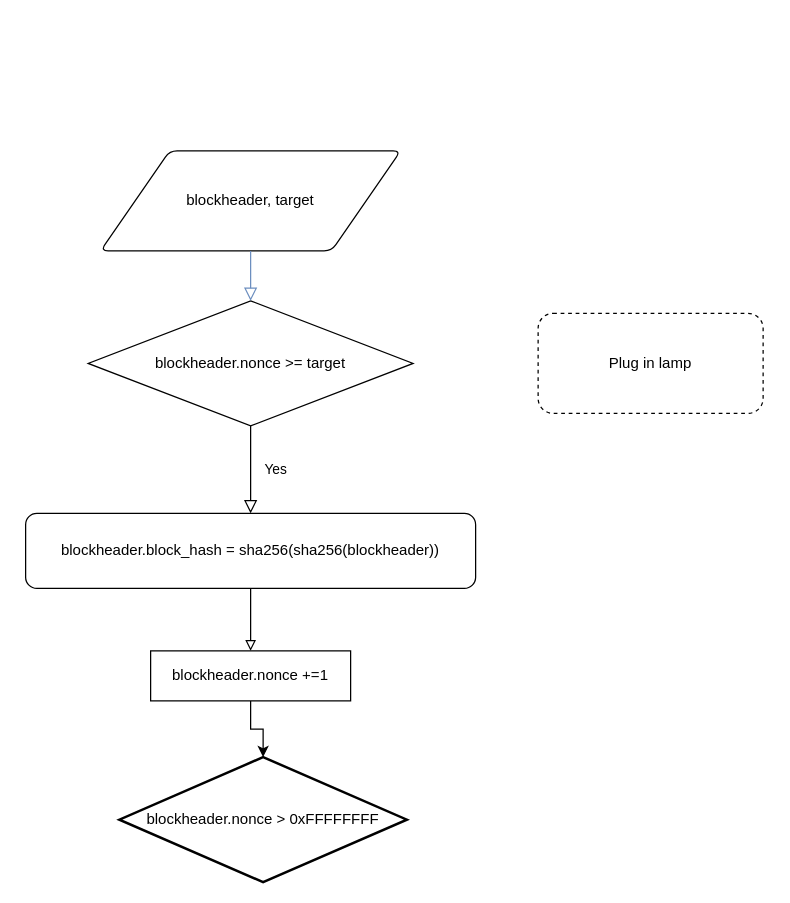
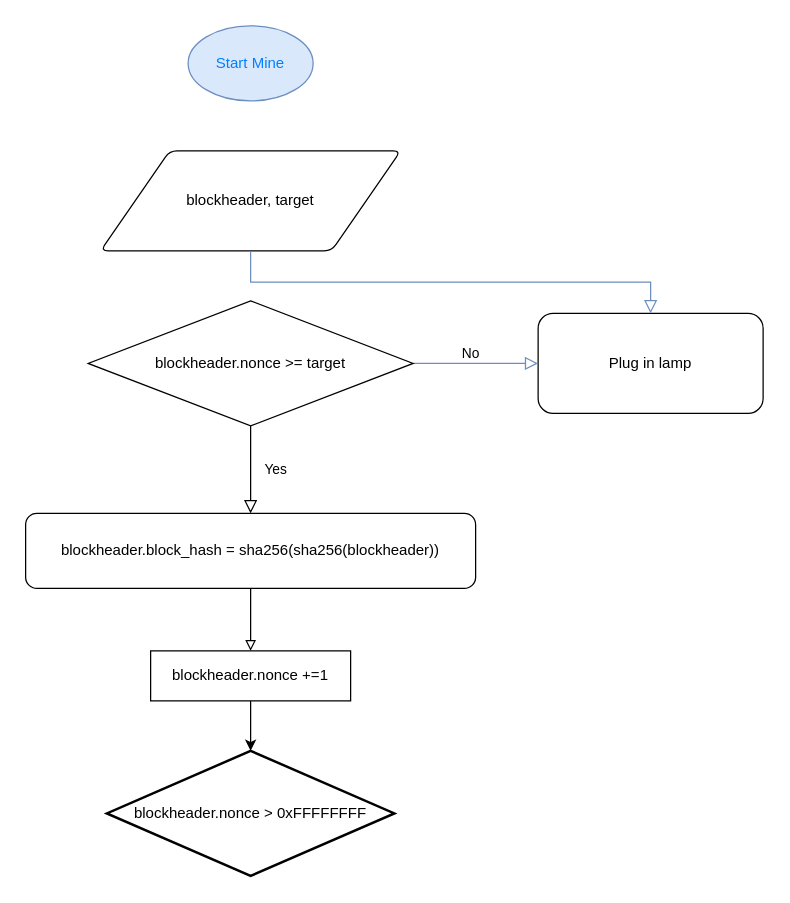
node "Start Mine": added
edge "blockheader, target" -> "blockheader.nonce >= target": now "blockheader, target" -> "Plug in lamp"
edge "blockheader.nonce >= target" -> "Plug in lamp": added, label "No"
node "Plug in lamp": style dashed -> solid
node "blockheader.nonce > 0xFFFFFFFF": moved (263, 819) -> (251, 813)
